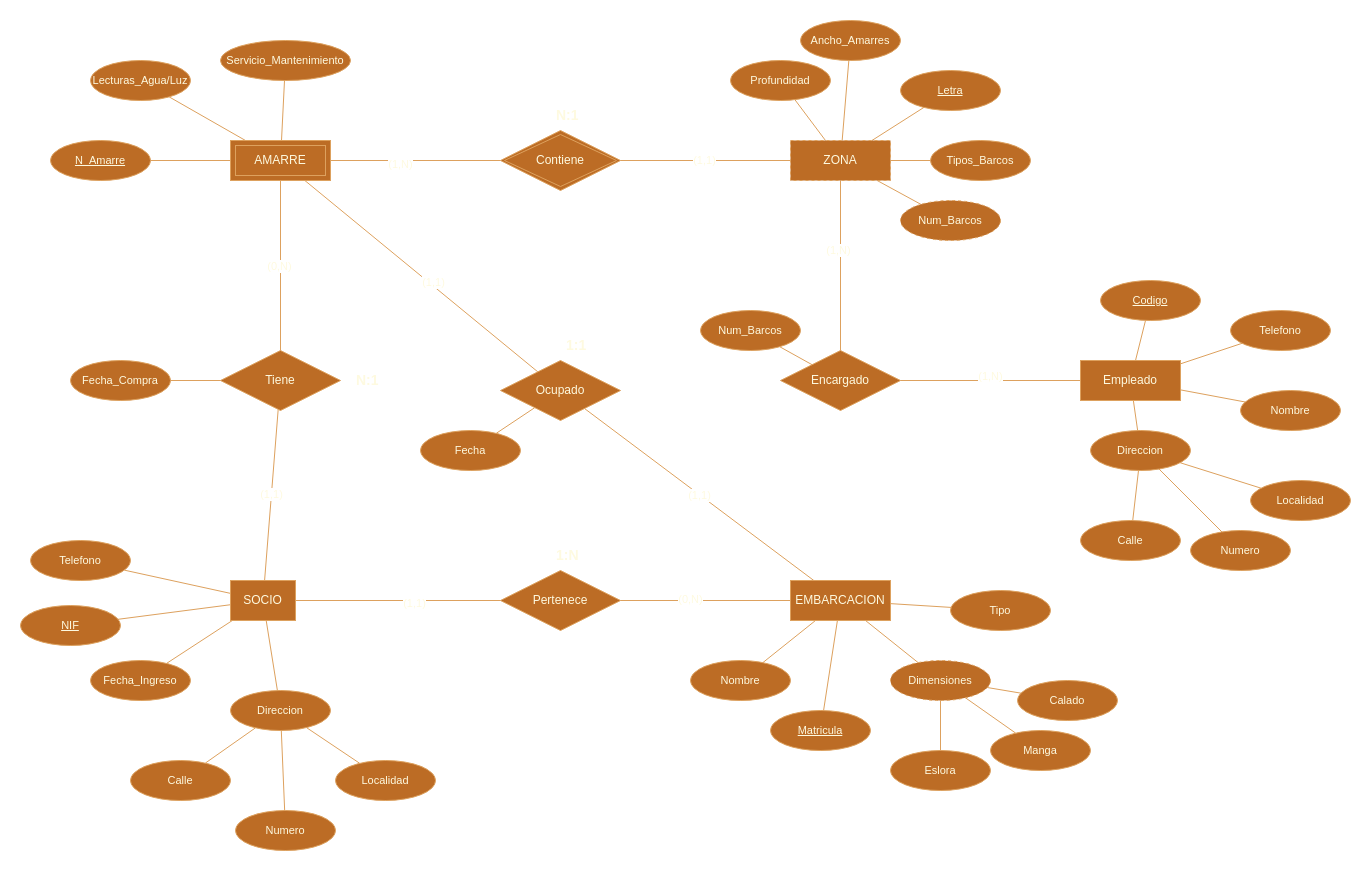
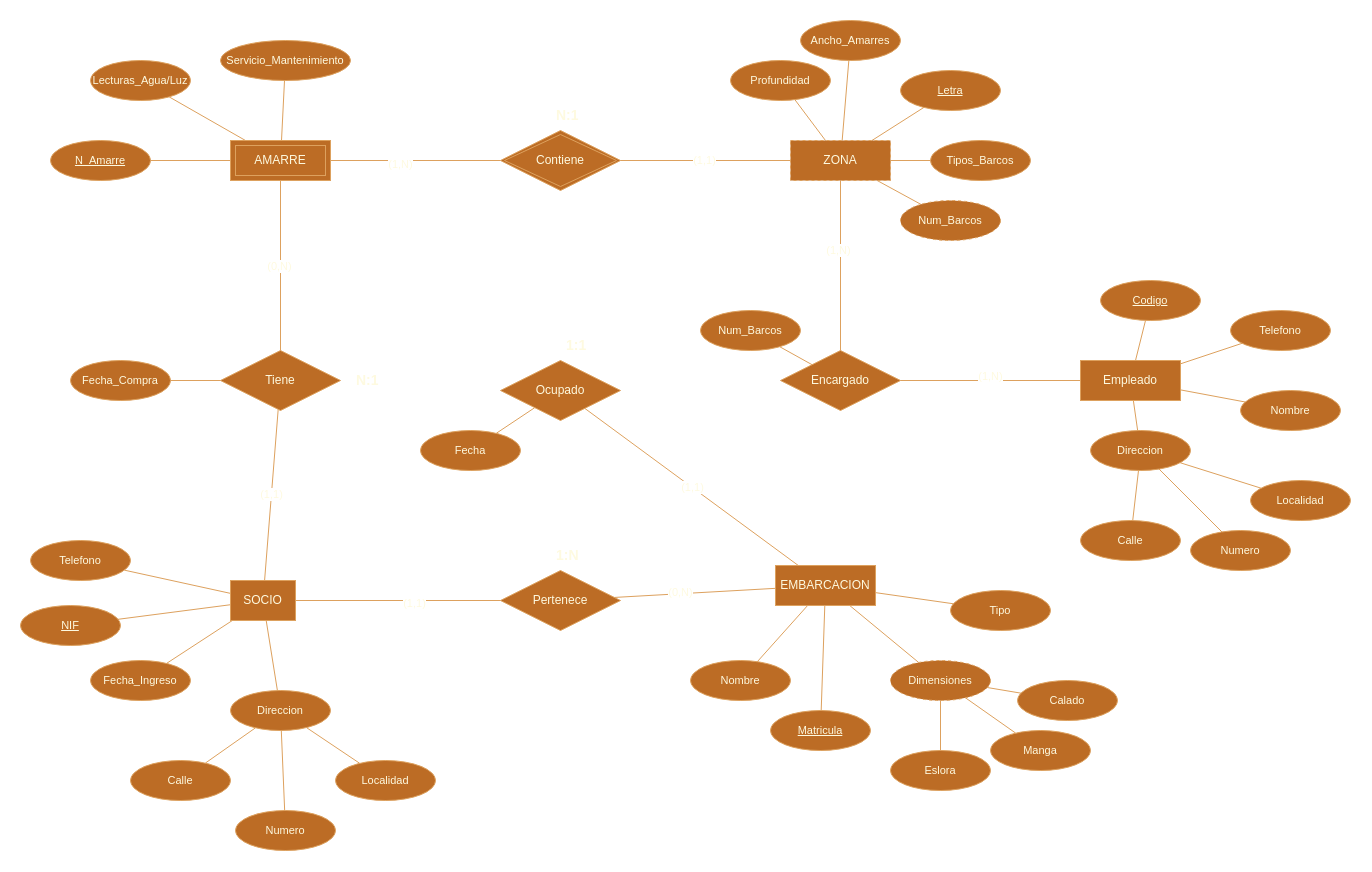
edge "AMARRE" -- "Ocupado": removed, label "(1,1)"
node "EMBARCACION": moved (841, 601) -> (826, 586)
